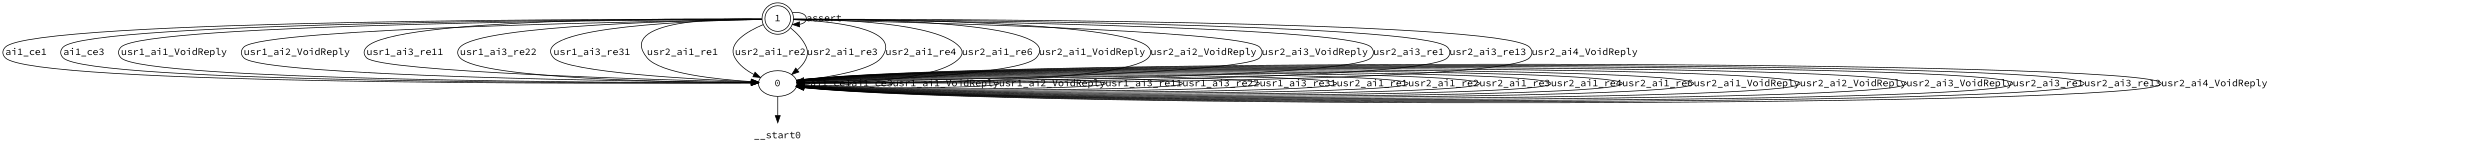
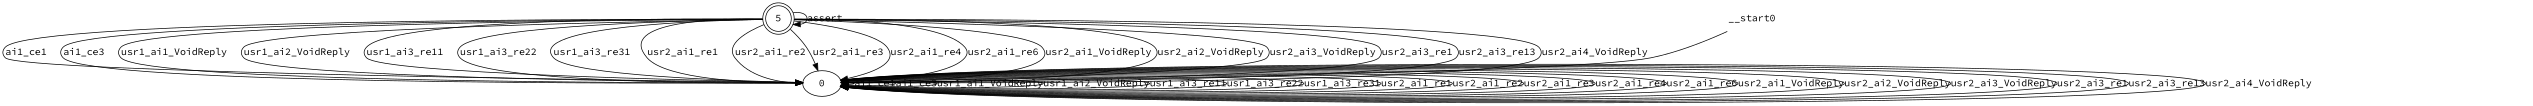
node "1": label "1" -> "5"
edge "0" -> "__start0": reversed
